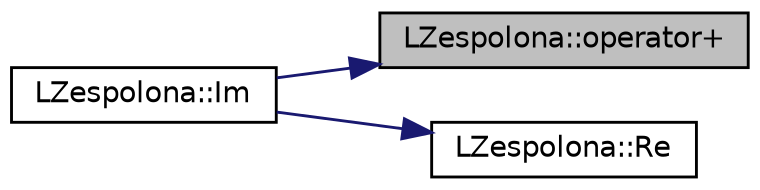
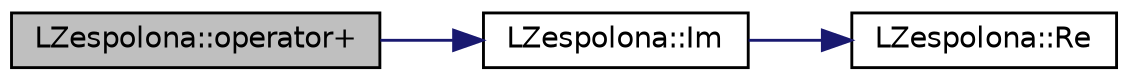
edge "LZespolona::Im" -> "LZespolona::operator+": reversed
